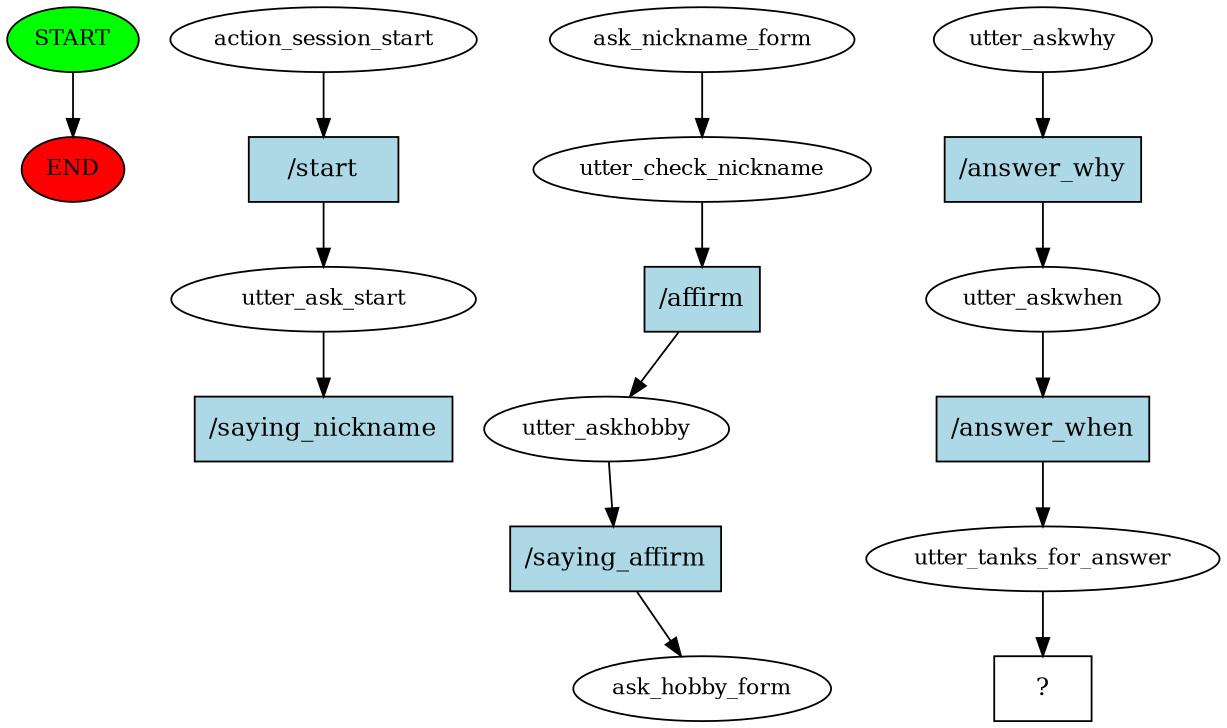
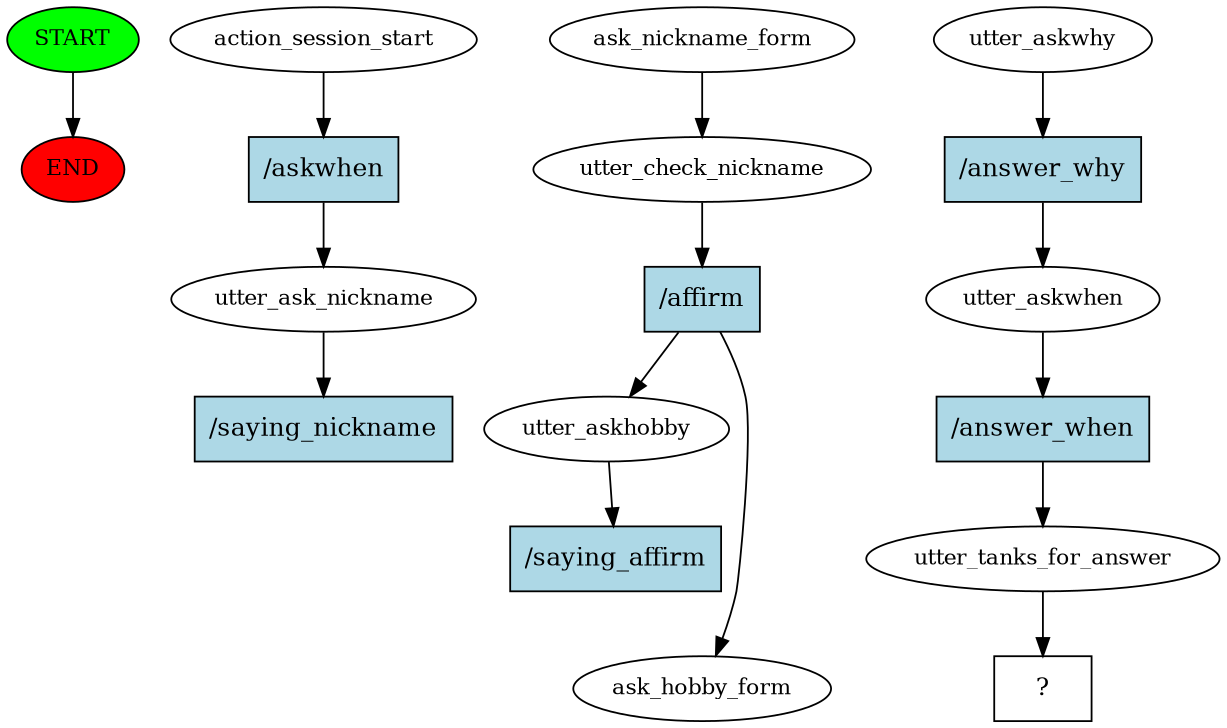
node "/start": label "/start" -> "/askwhen"
node "utter_ask_start": label "utter_ask_start" -> "utter_ask_nickname"
edge "/saying_affirm" -> "ask_hobby_form": now "/affirm" -> "ask_hobby_form"
